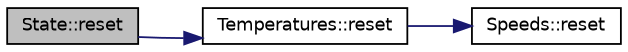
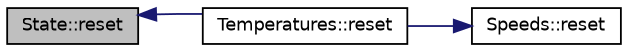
edge "State::reset" -> "Temperatures::reset": reversed
